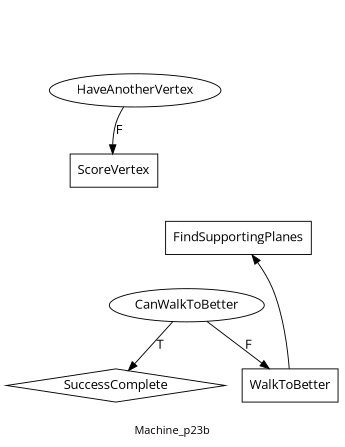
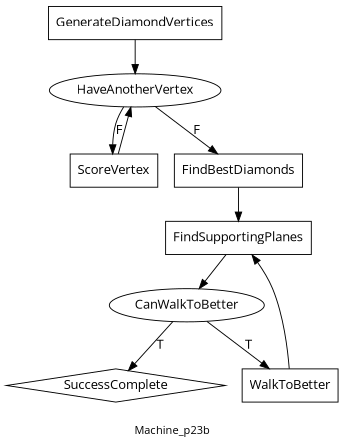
node "GenerateDiamondVertices": added
edge "ScoreVertex" -> "HaveAnotherVertex": added
node "FindBestDiamonds": added
edge "FindSupportingPlanes" -> "CanWalkToBetter": added
edge "CanWalkToBetter" -> "WalkToBetter": label "F" -> "T"
